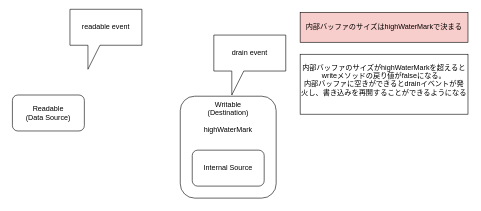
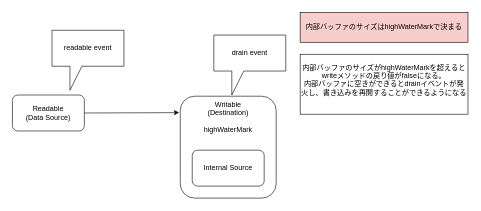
node "readable event": moved (106, 39) -> (88, 60)
edge "Readable (Data Source)" -> "Writable (Destination) highWaterMark": added
